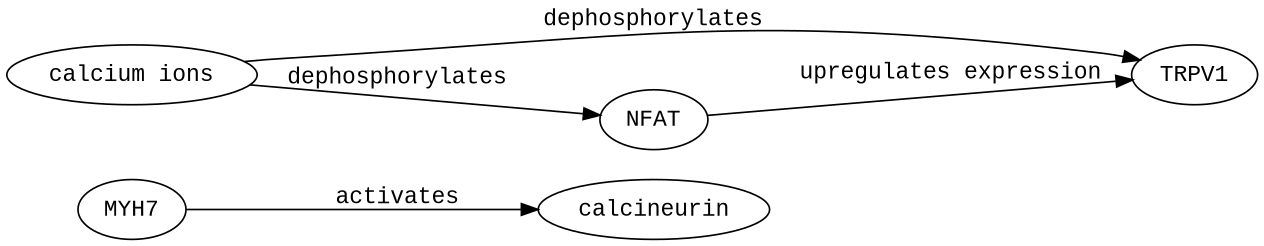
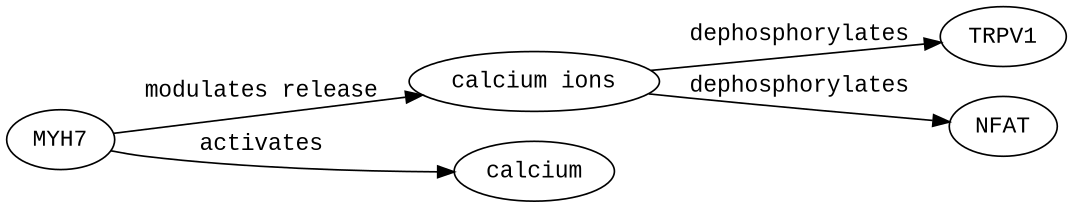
edge "NFAT" -> "TRPV1": removed, label "upregulates expression"
edge "MYH7" -> "calcium ions": added, label "modulates release"
node "calcineurin": label "calcineurin" -> "calcium"
